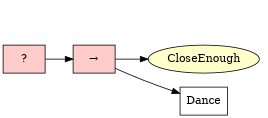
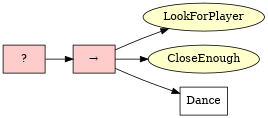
node "LookForPlayer": added
